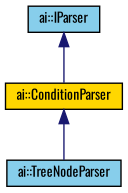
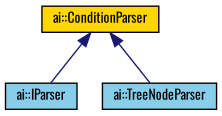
edge "ai::ConditionParser" -> "ai::IParser": reversed
